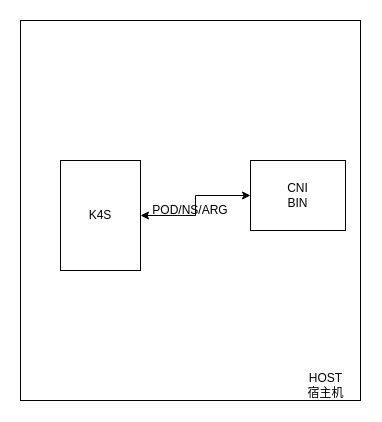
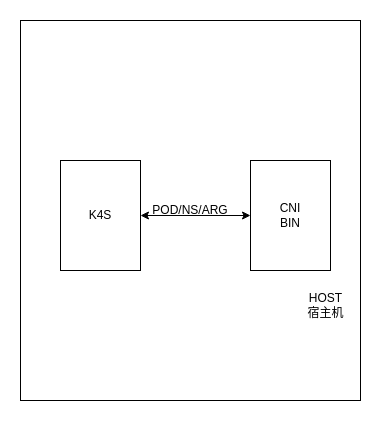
node "CNI BIN": size 95x70 -> 80x110
node "HOST 宿主机": moved (326, 386) -> (326, 306)
